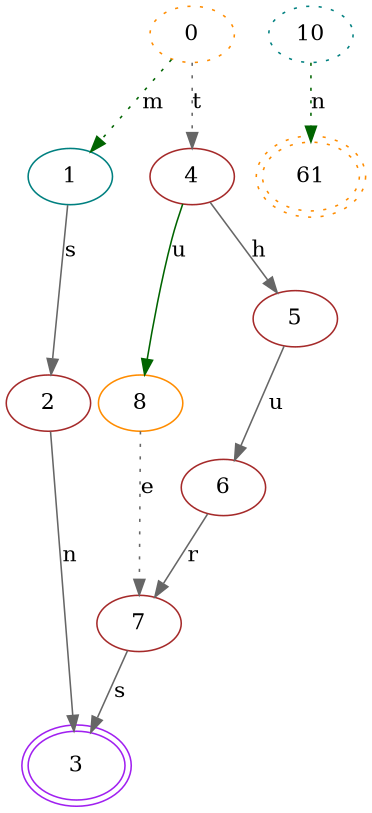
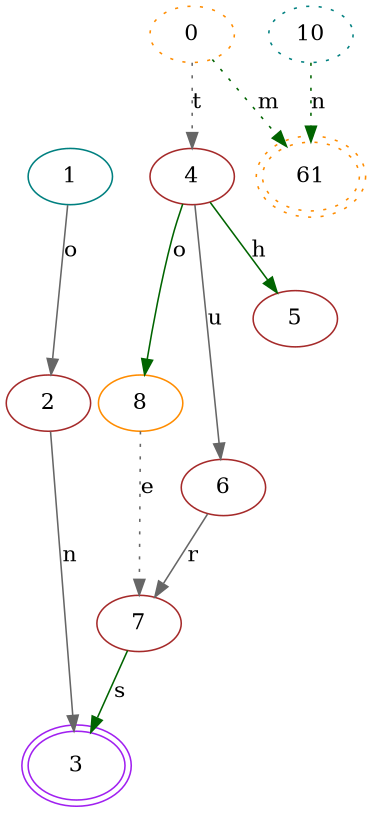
edge "0" -> "1": now "0" -> "61"
edge "4" -> "5": color gray40 -> darkgreen
edge "1" -> "2": label "s" -> "o"
edge "4" -> "8": label "u" -> "o"
edge "5" -> "6": now "4" -> "6"
edge "7" -> "3": color gray40 -> darkgreen
